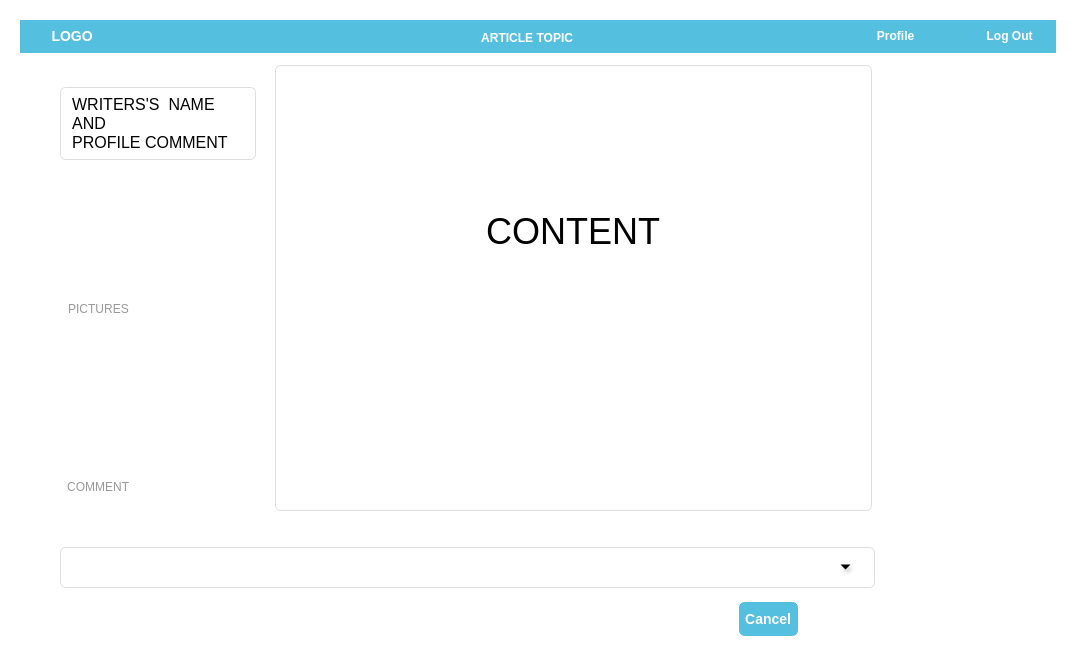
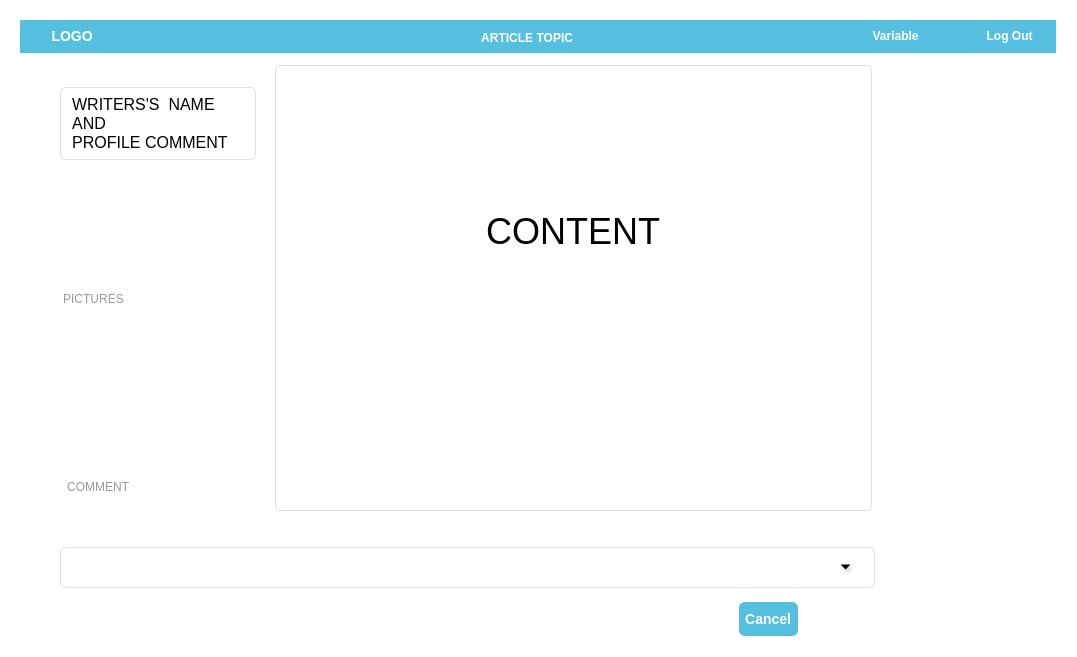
node "Profile": label "Profile" -> "Variable"
node "PICTURES": moved (161, 309) -> (156, 299)
